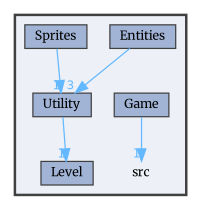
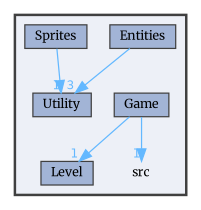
edge "Utility" -> "Level": now "Game" -> "Level"
